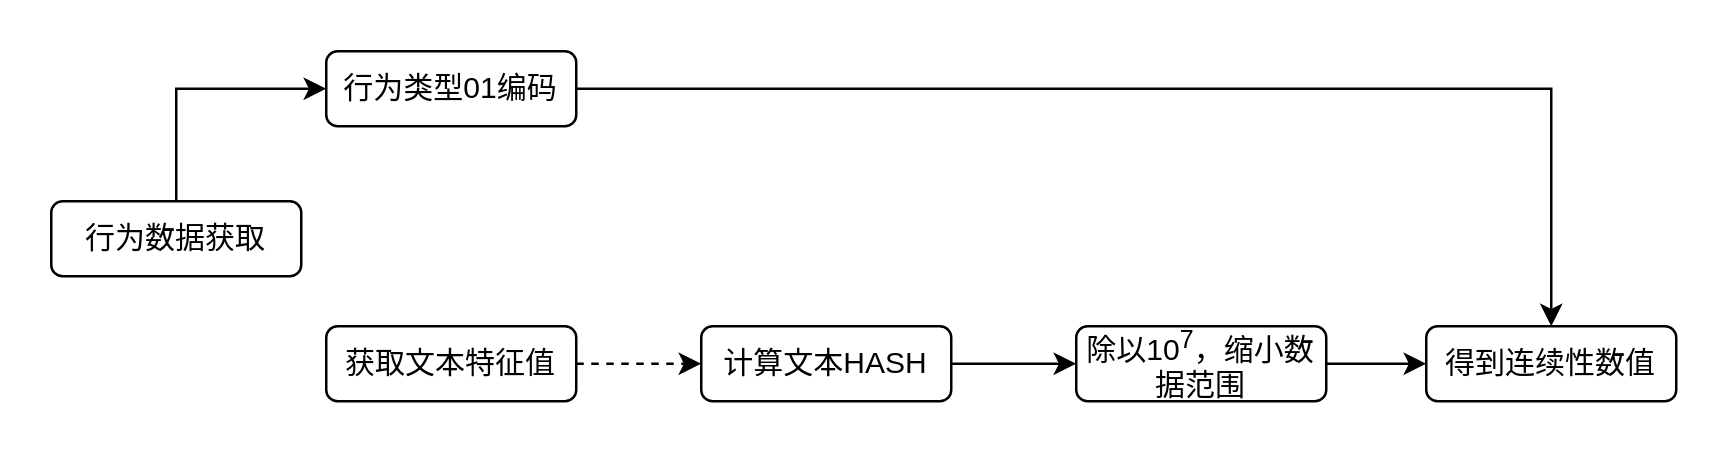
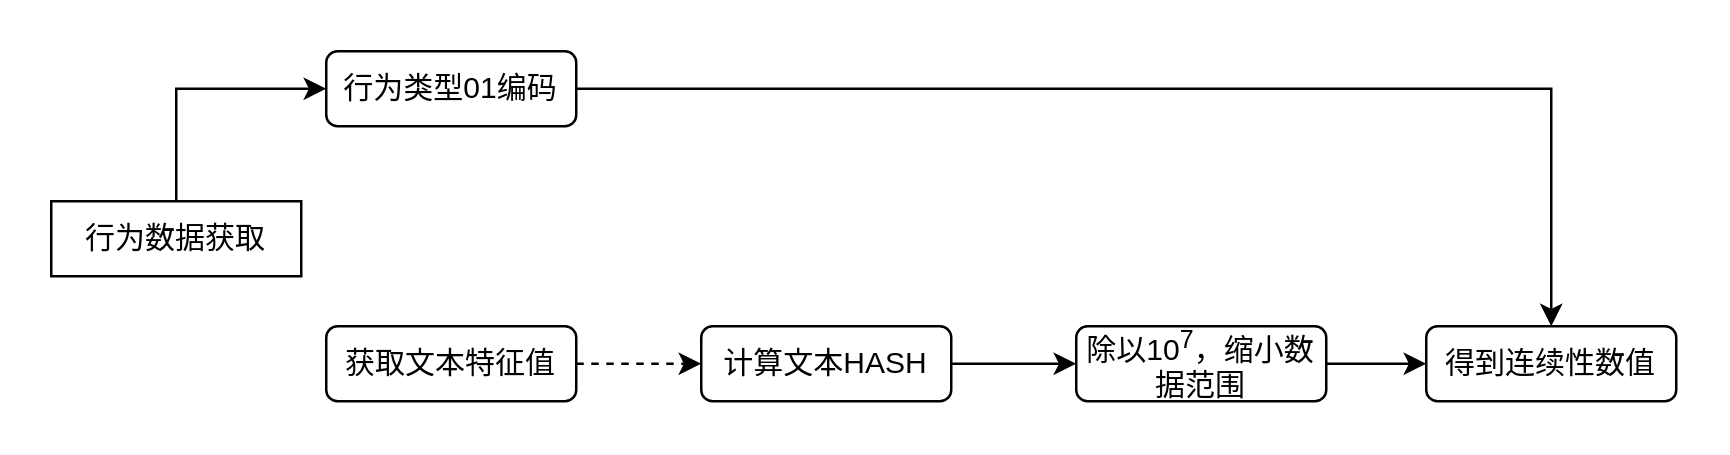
node "行为数据获取": shape rounded rectangle -> rectangle
